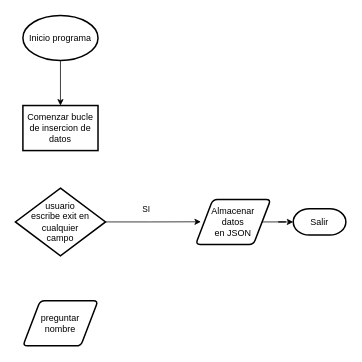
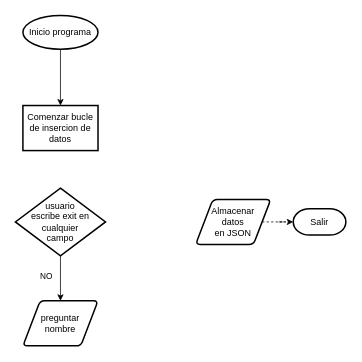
node "Inicio programa": size 75x45 -> 75x34
edge "usuario escribe exit en cualquier campo" -> "Almacenar datos en JSON": removed, label "SI"
edge "Almacenar datos en JSON" -> "Salir": style solid -> dashed
edge "usuario escribe exit en cualquier campo" -> "preguntar nombre": added, label "NO"
